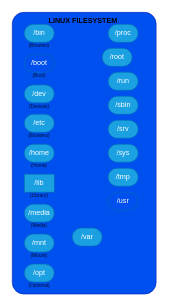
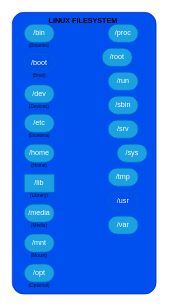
node "/sys": moved (123, 153) -> (132, 153)
node "/var": moved (87, 237) -> (123, 225)
